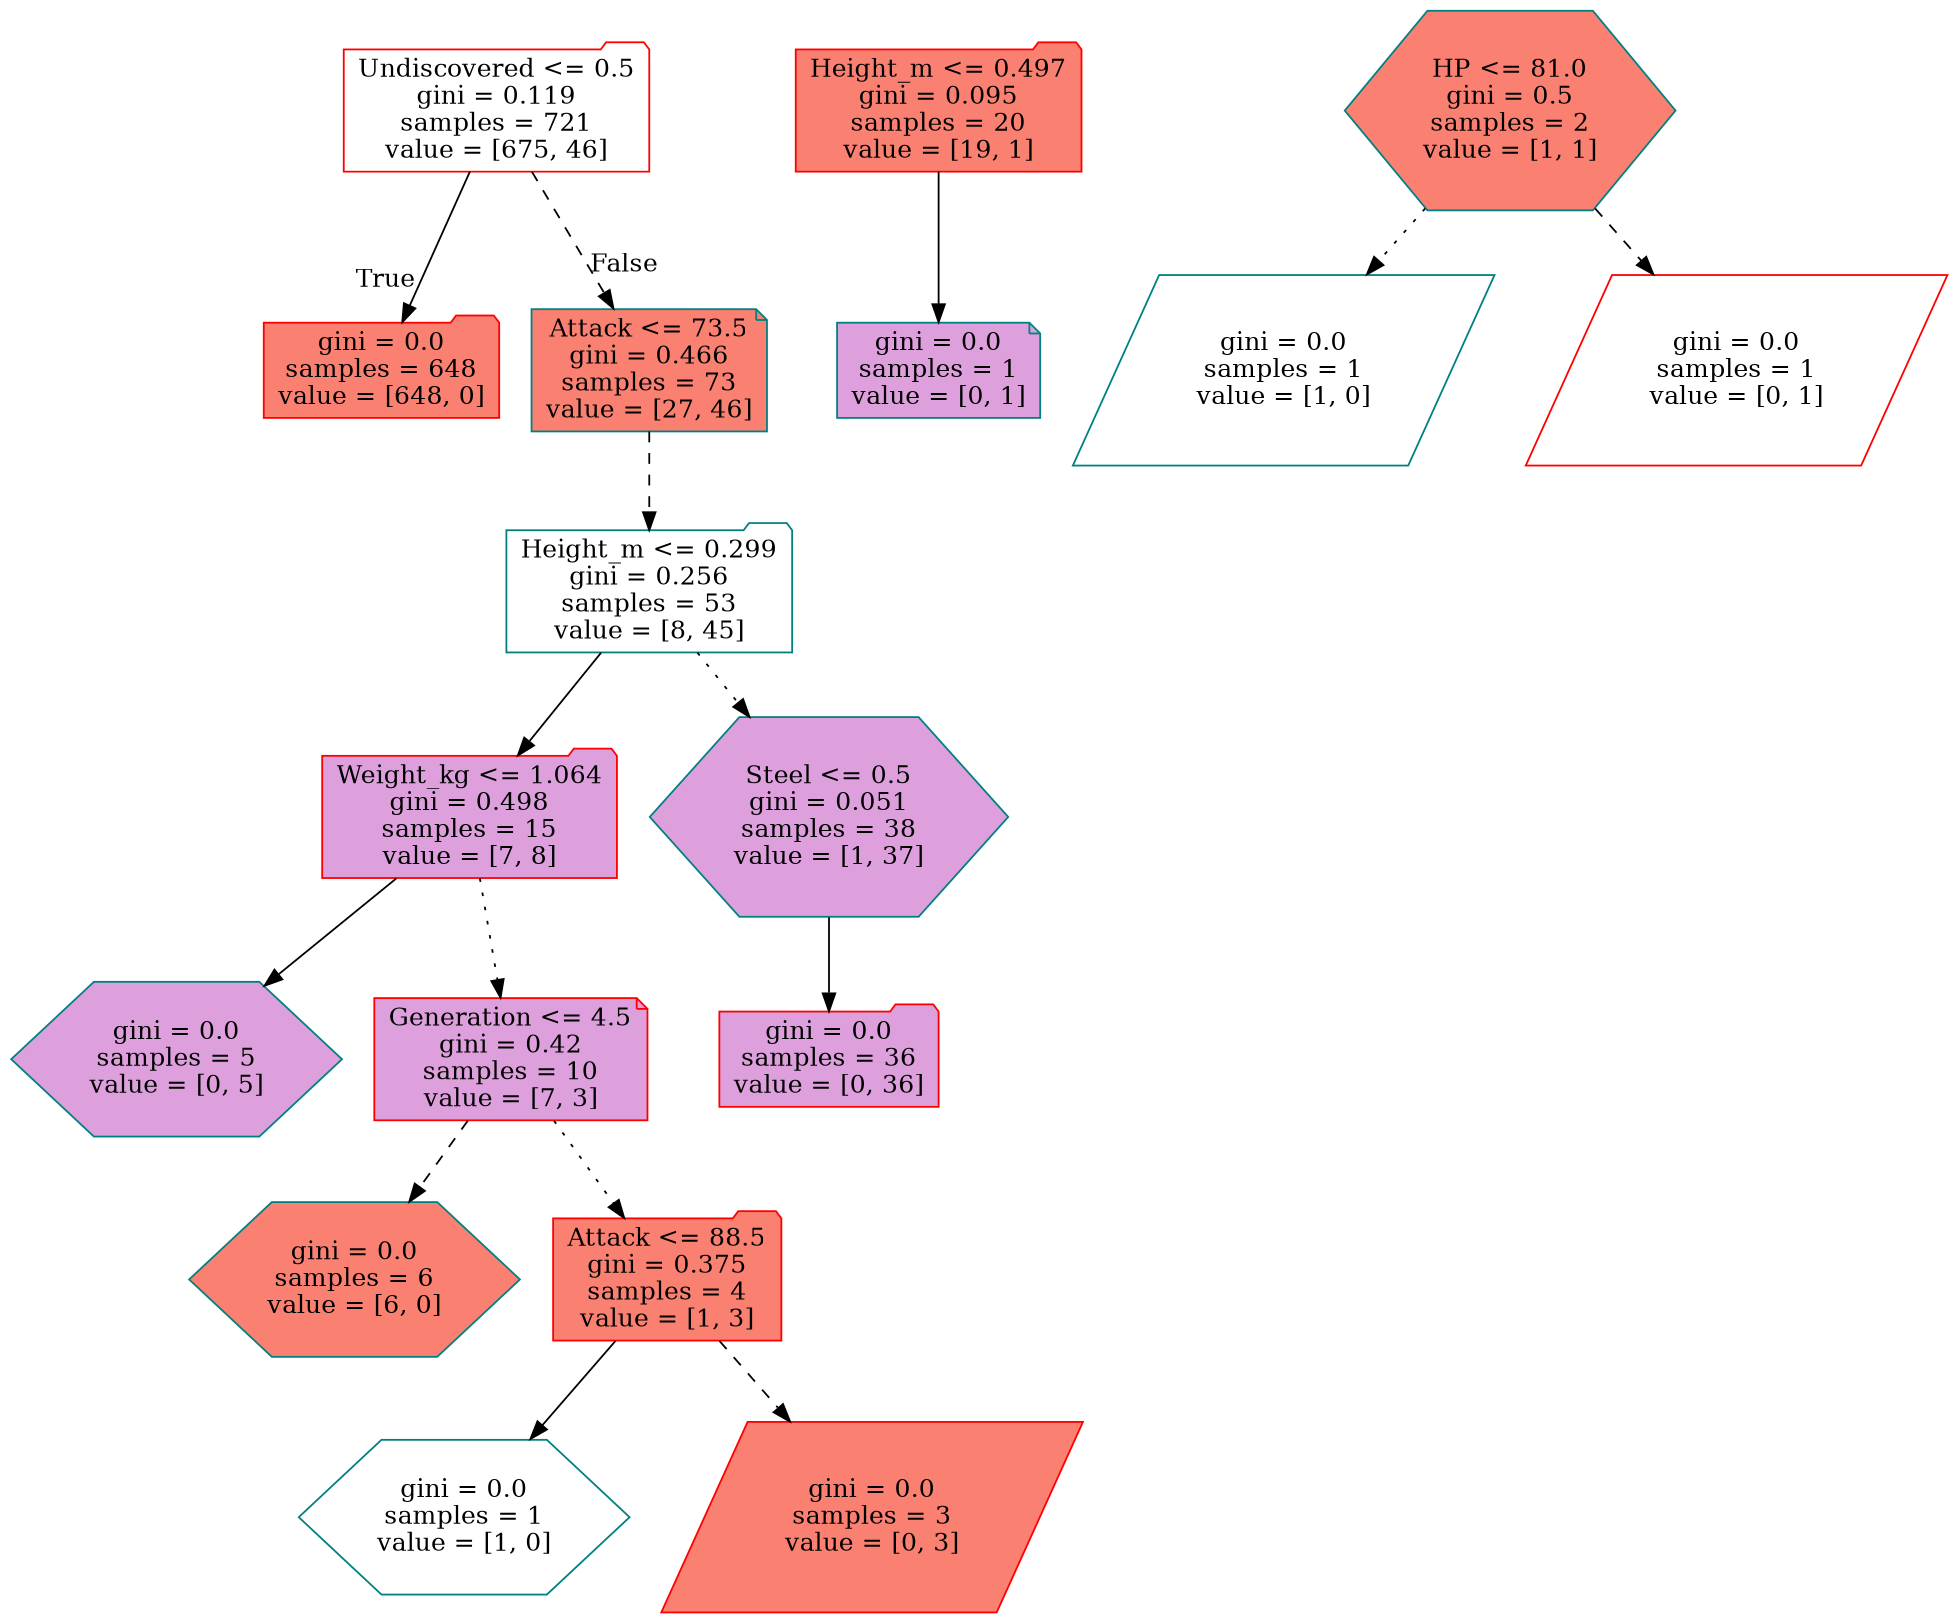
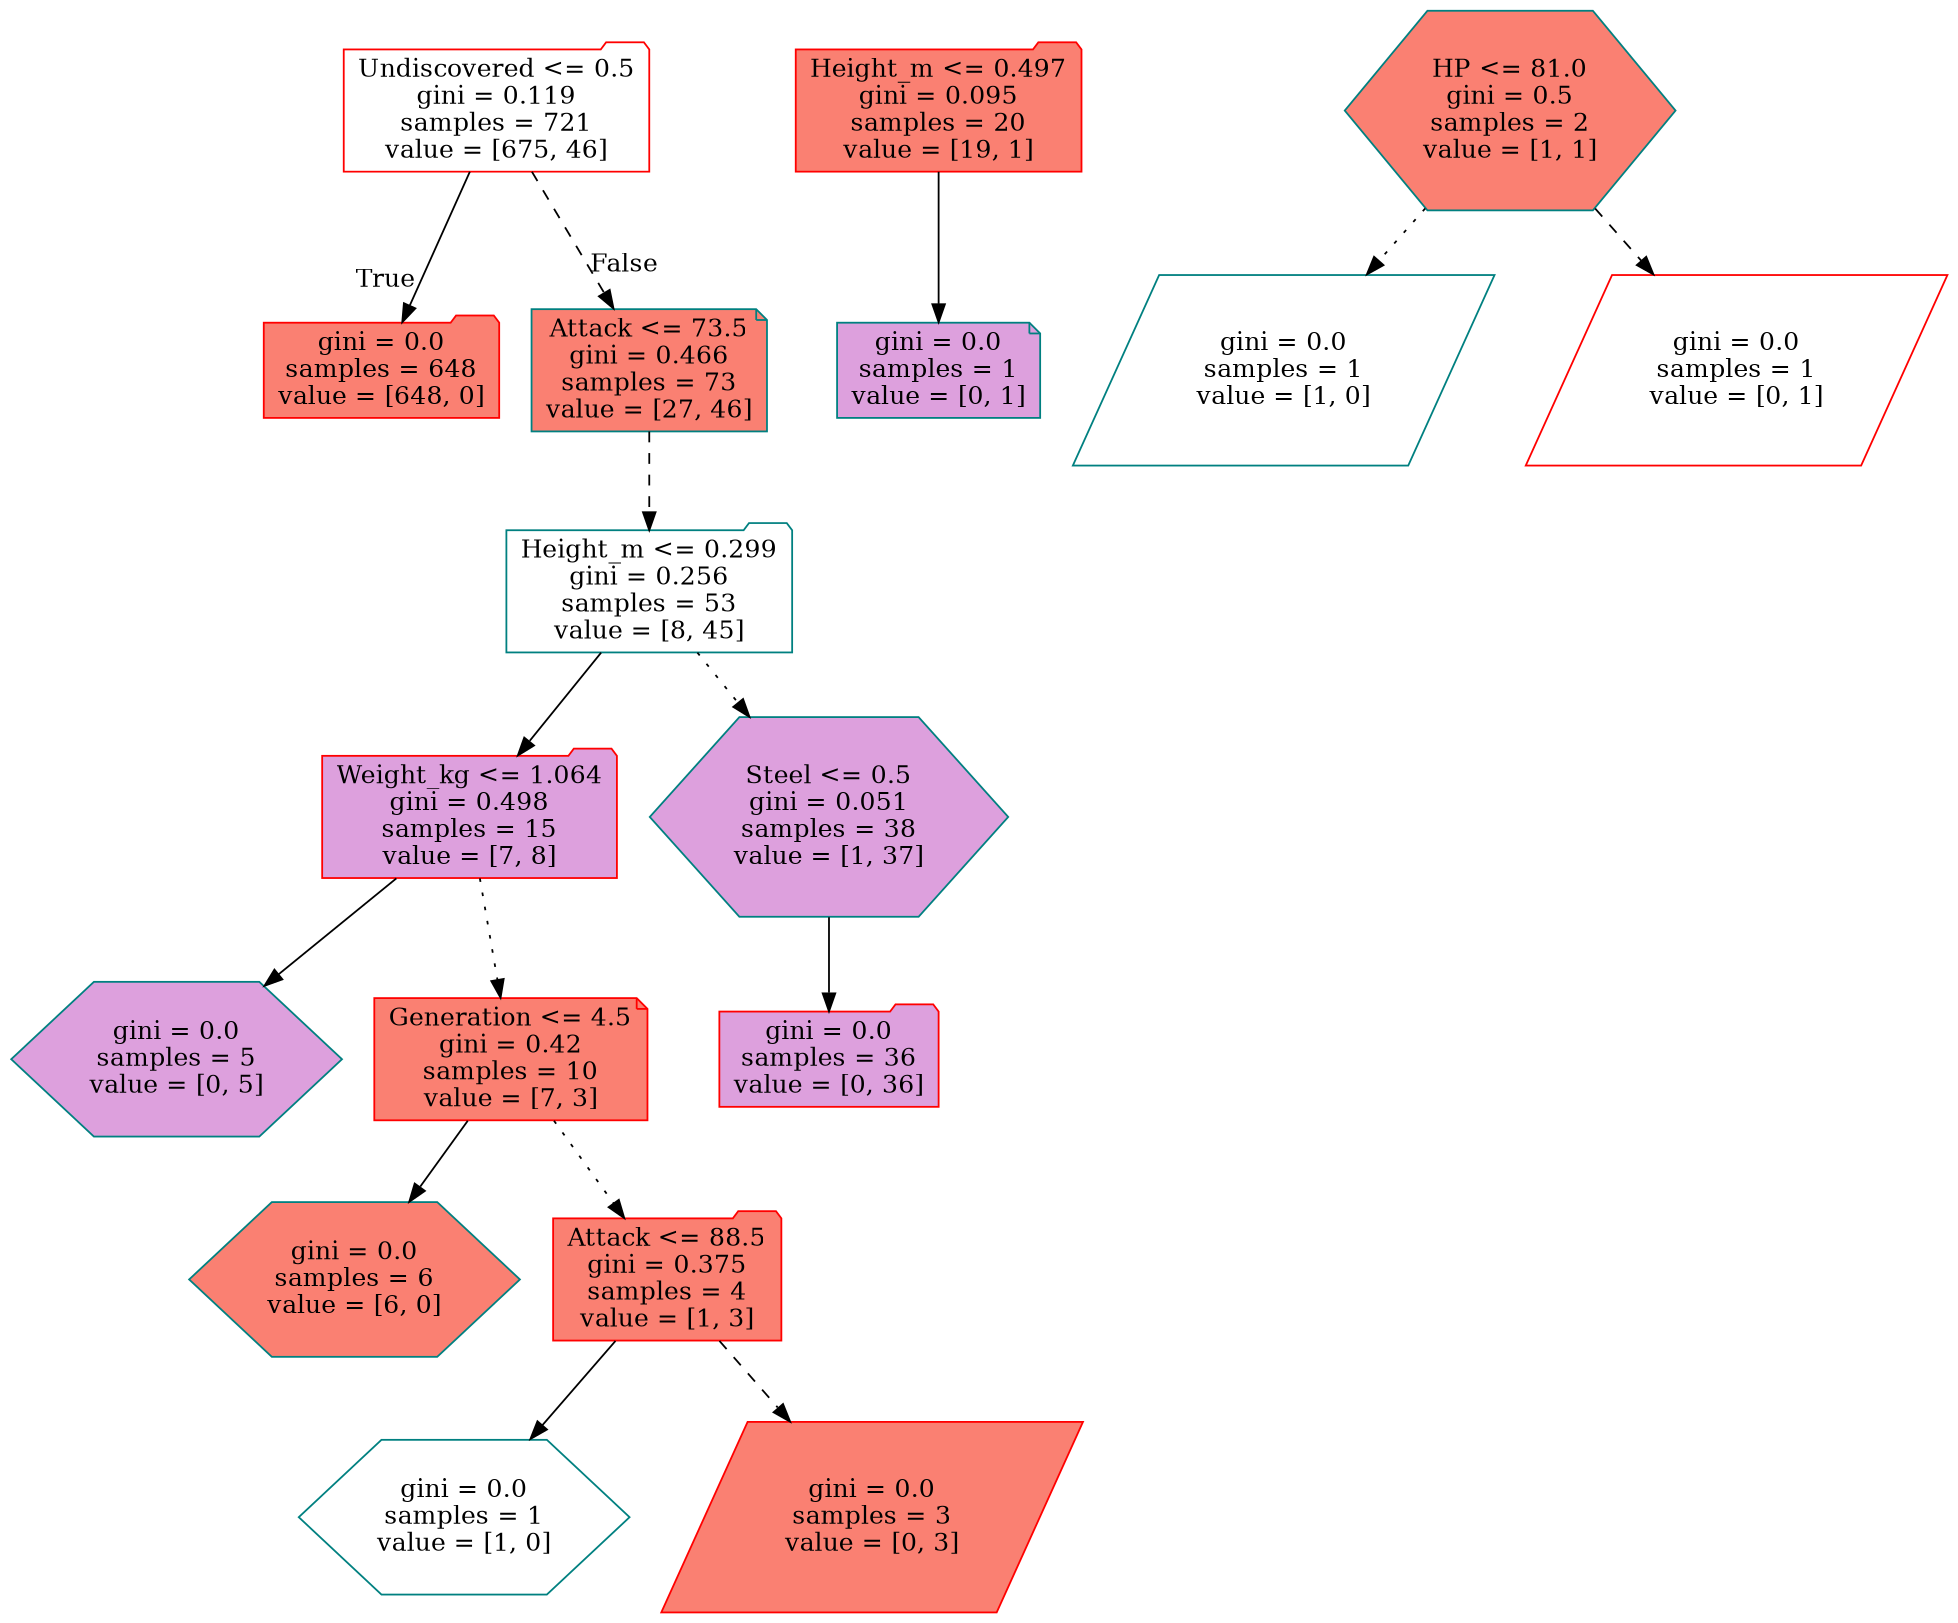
node "Generation <= 4.5 gini = 0.42 samples = 10 value = [7, 3]": fillcolor plum -> salmon
edge "Generation <= 4.5 gini = 0.42 samples = 10 value = [7, 3]" -> "gini = 0.0 samples = 6 value = [6, 0]": style dashed -> solid
